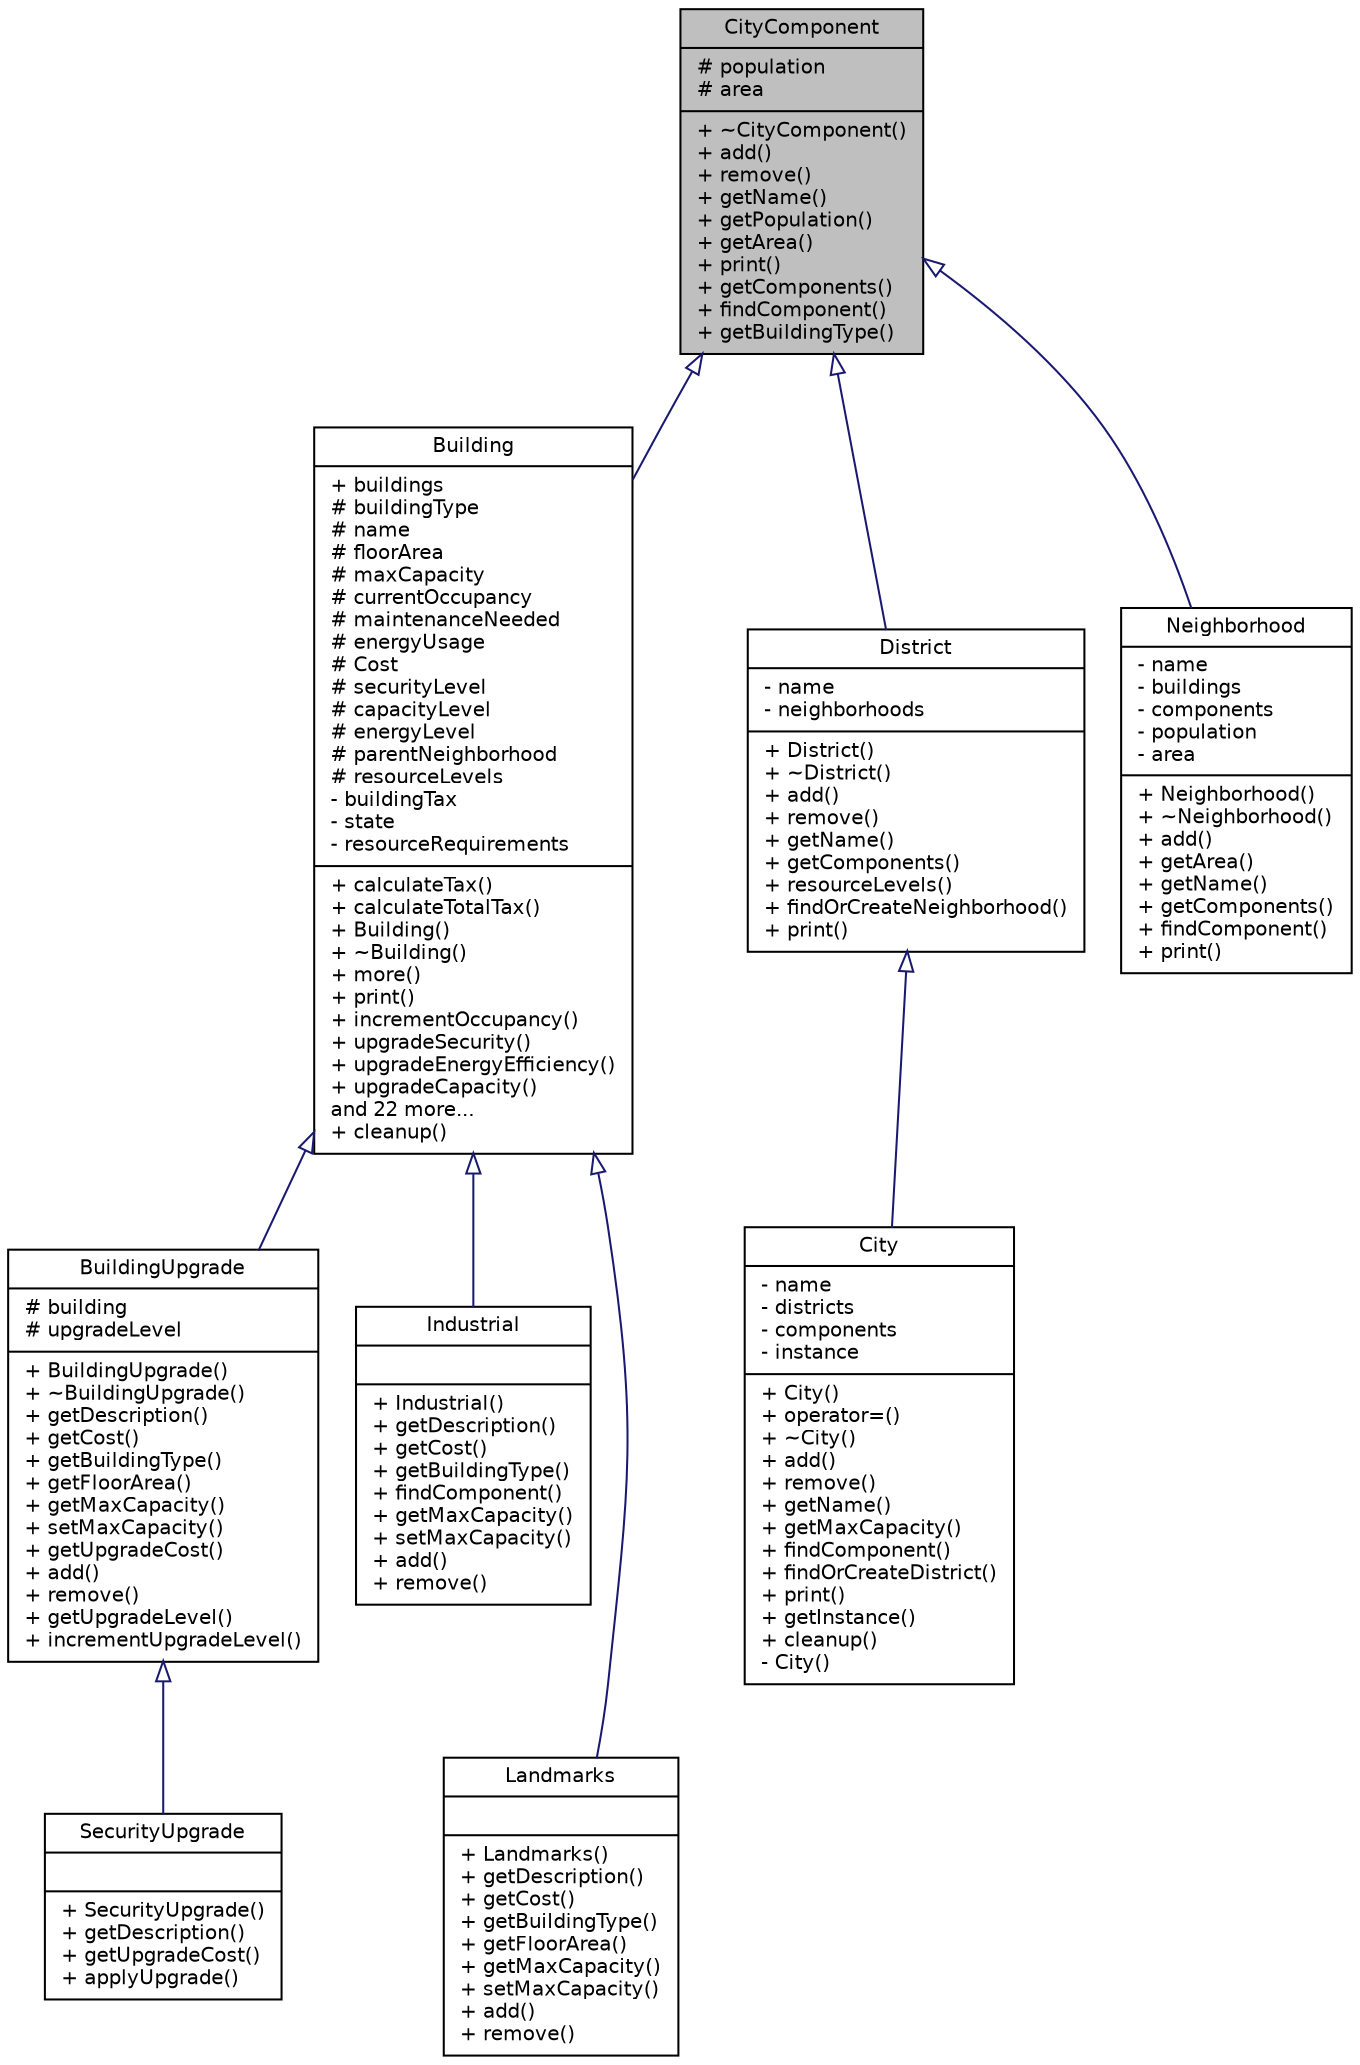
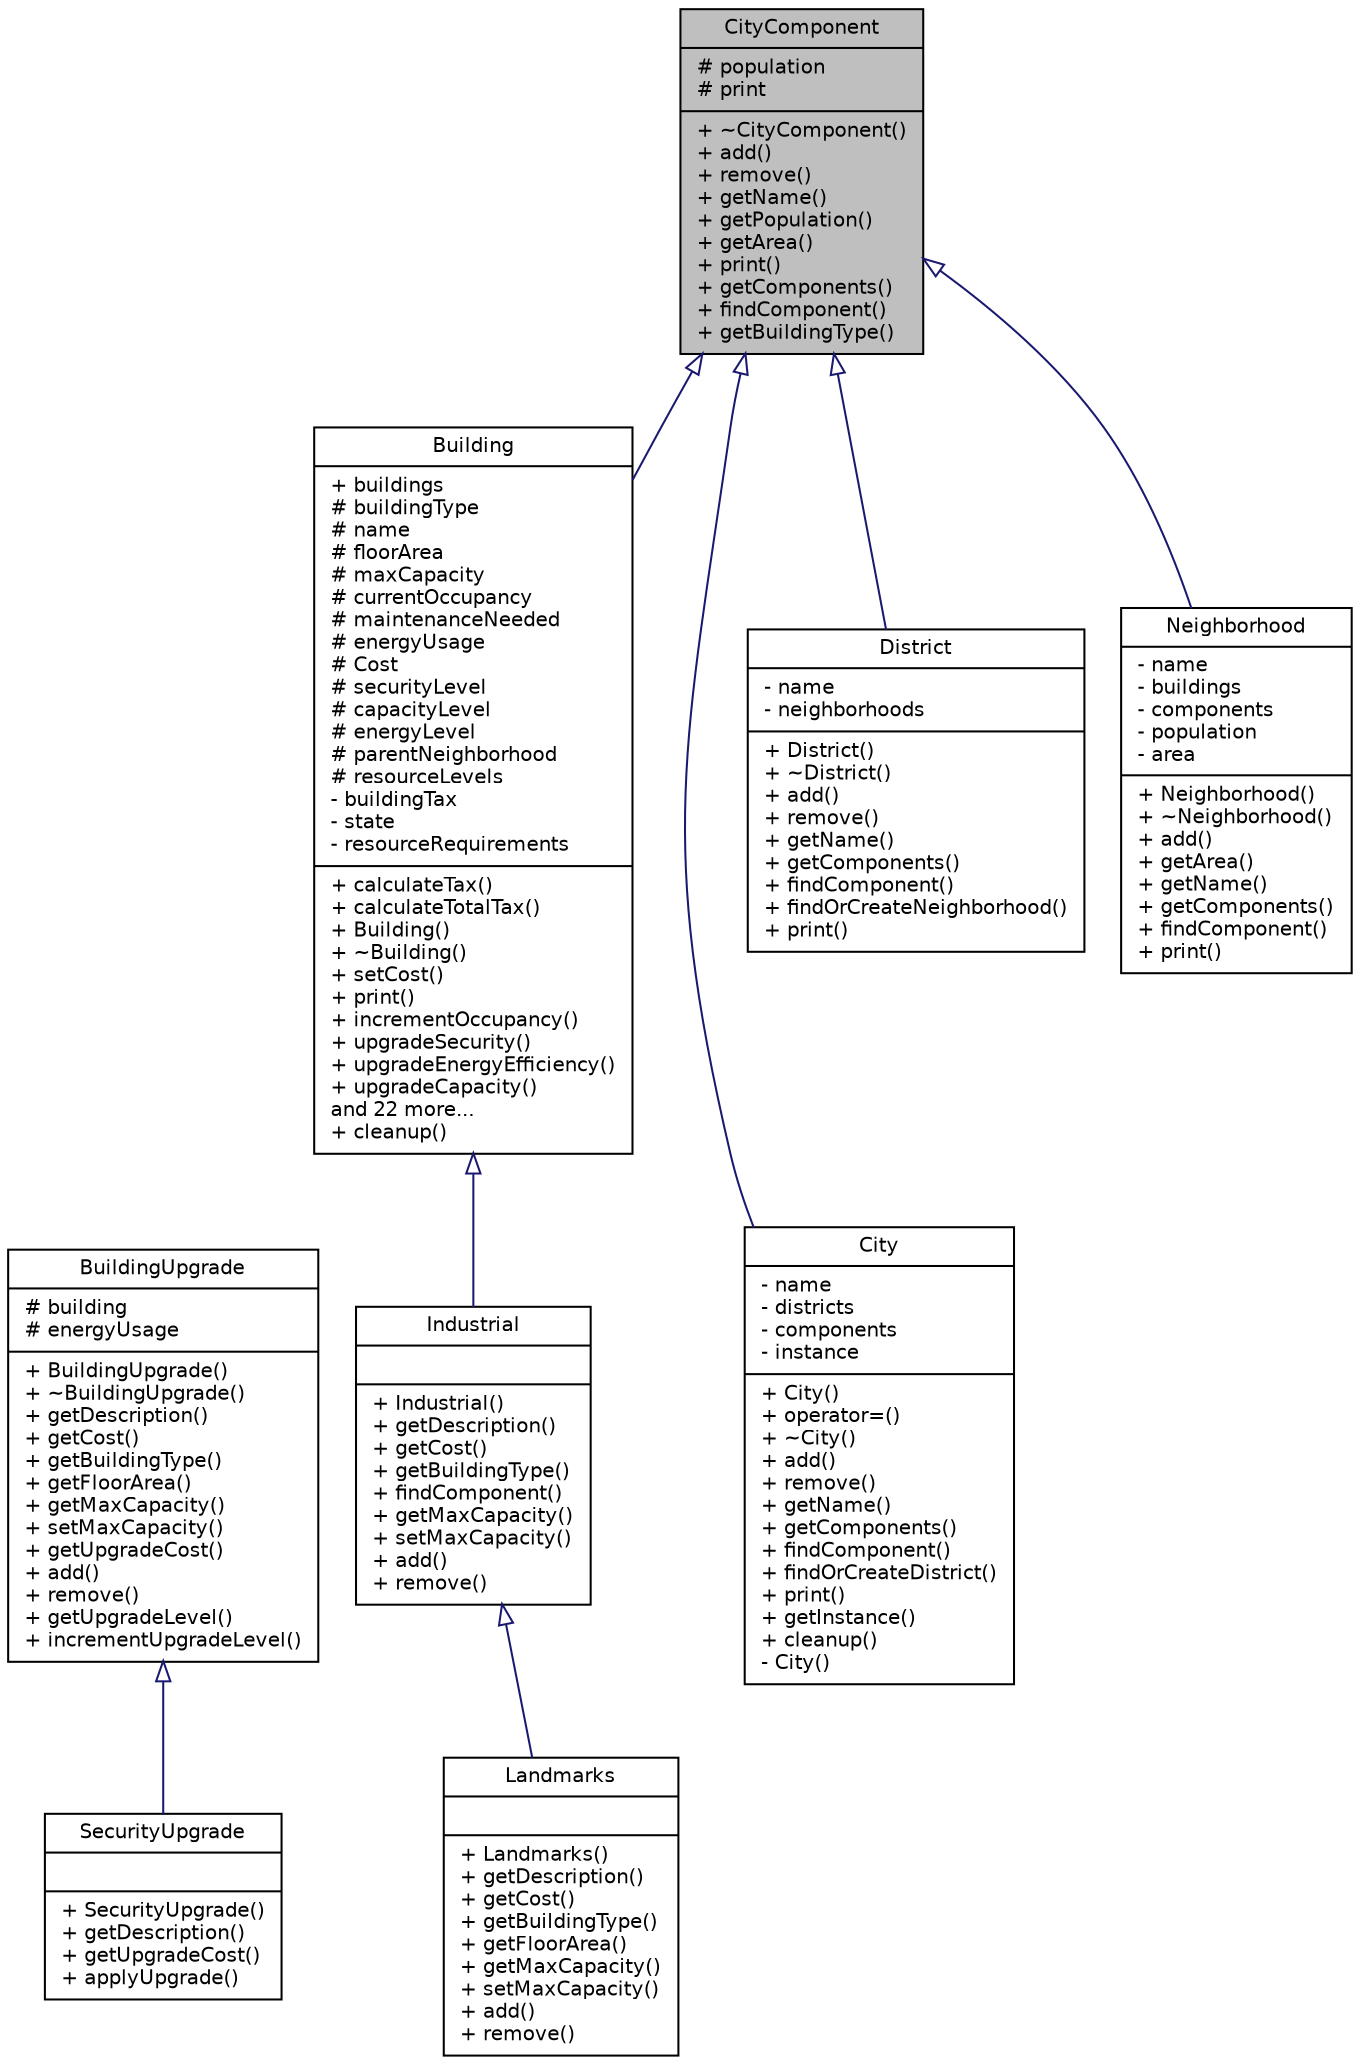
node "CityComponent": text "# area" -> "# print"
node "District": text "+ resourceLevels()" -> "+ findComponent()"
node "Building": text "+ more()" -> "+ setCost()"
edge "City" -> "District": now "City" -> "CityComponent"
edge "BuildingUpgrade" -> "Building": removed
node "BuildingUpgrade": text "# upgradeLevel" -> "# energyUsage"
edge "Landmarks" -> "Building": now "Landmarks" -> "Industrial"
node "City": text "+ getMaxCapacity()" -> "+ getComponents()"
